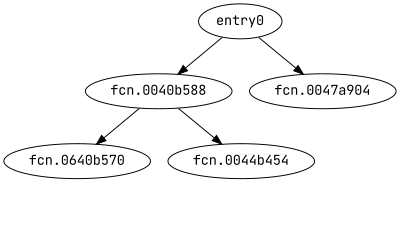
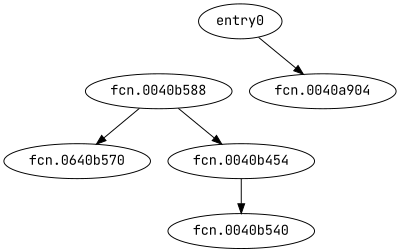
edge "entry0" -> "fcn.0040b588": removed
node "fcn.0047a904": label "fcn.0047a904" -> "fcn.0040a904"
node "fcn.0044b454": label "fcn.0044b454" -> "fcn.0040b454"
node "fcn.0040b540": added
